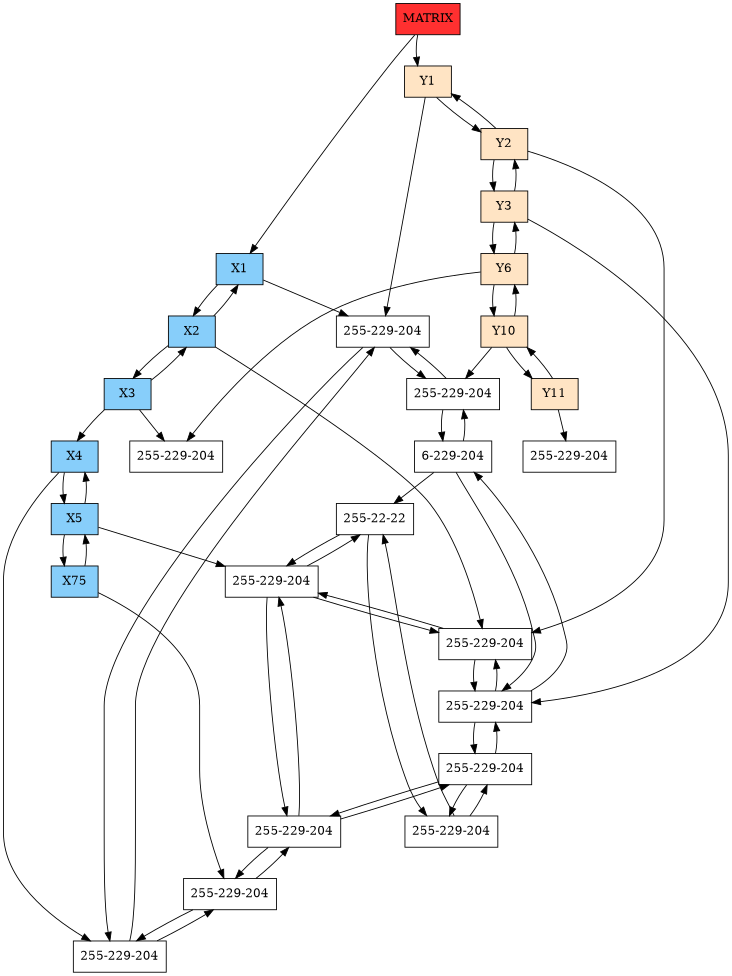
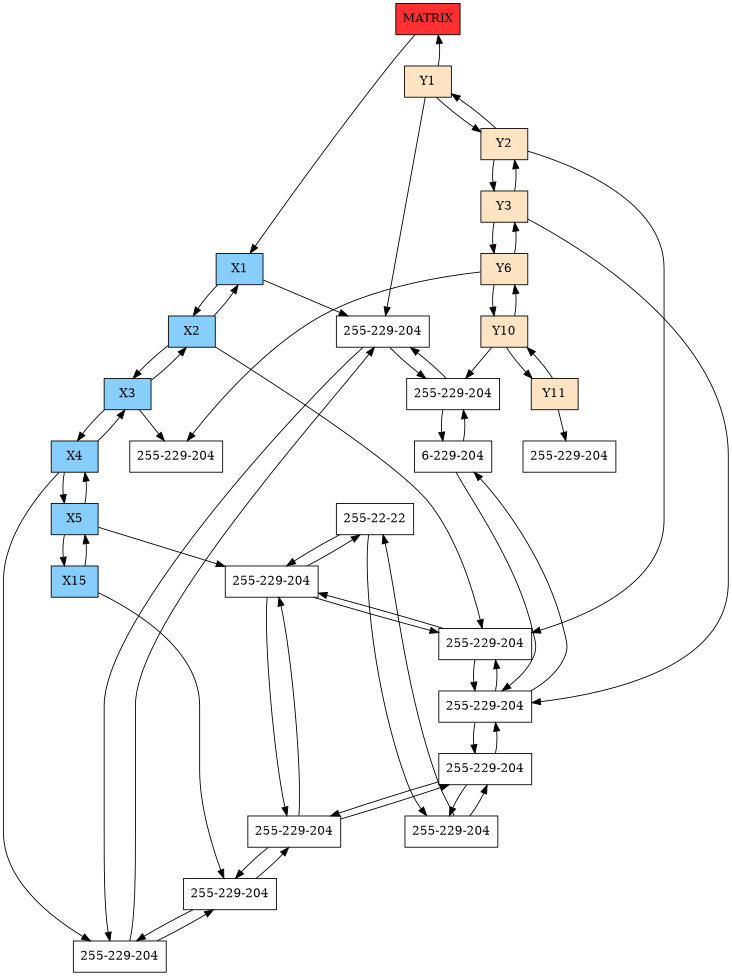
edge "MATRIX" -> "Y1": reversed
edge "X4" -> "X3": added
edge "6-229-204" -> "255-22-22": removed
node "X75": label "X75" -> "X15"
